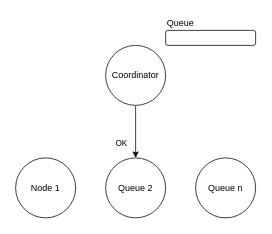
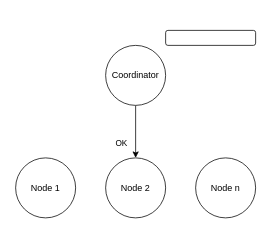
node "Queue": removed
node "Queue 2": label "Queue 2" -> "Node 2"
node "Queue n": label "Queue n" -> "Node n"
